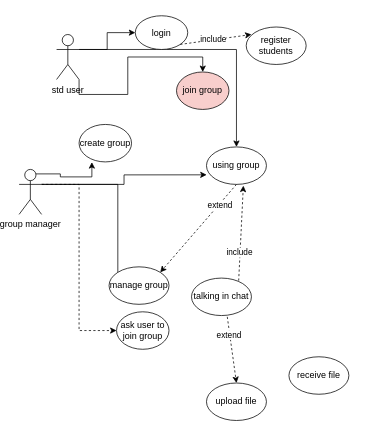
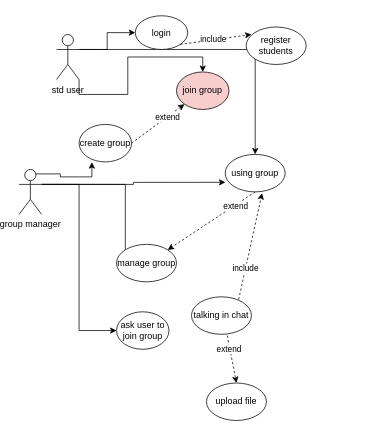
edge "create group" -> "join group": added, label "extend"
node "using group": moved (237, 165) -> (255, 173)
edge "group manager" -> "ask user to join group": style dashed -> solid
node "manage group": moved (139, 285) -> (147, 263)
node "talking in chat": moved (222, 297) -> (222, 315)
node "receive file": removed
